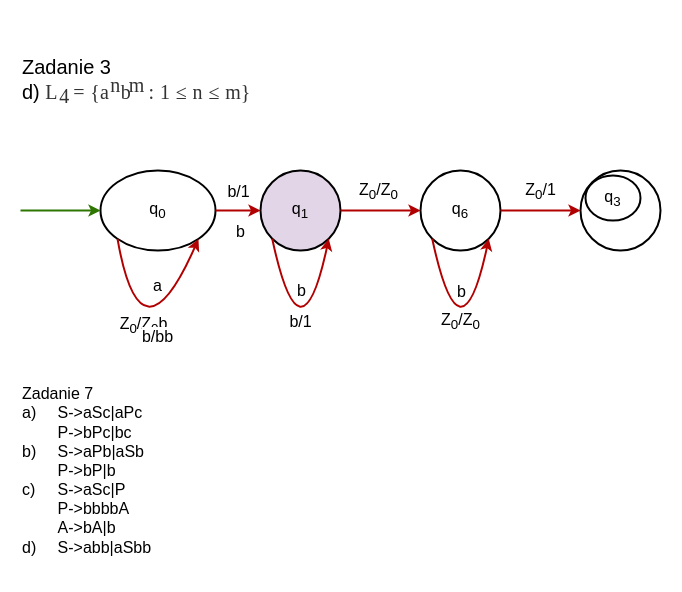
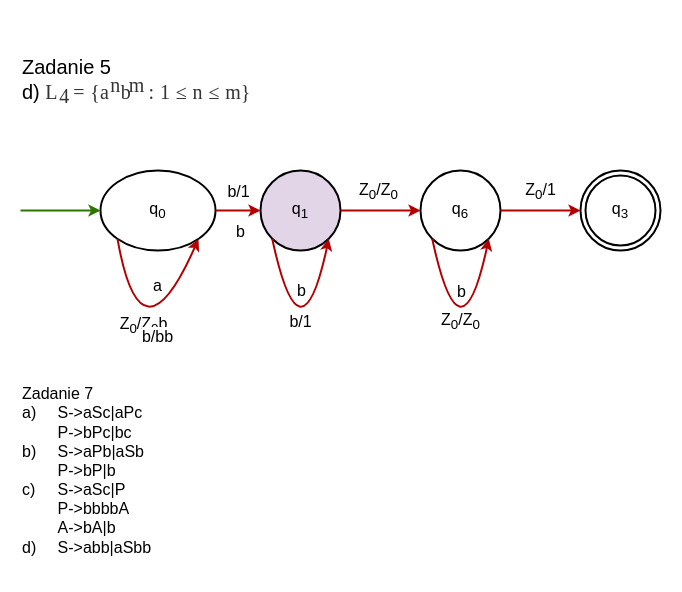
node "Zadanie 3 d) L4={anbm:1≤n≤m}": label "Zadanie 3 d) L4={anbm:1≤n≤m}" -> "Zadanie 5 d) L4={anbm:1≤n≤m}"
node "q3": size 55x45 -> 70x70
